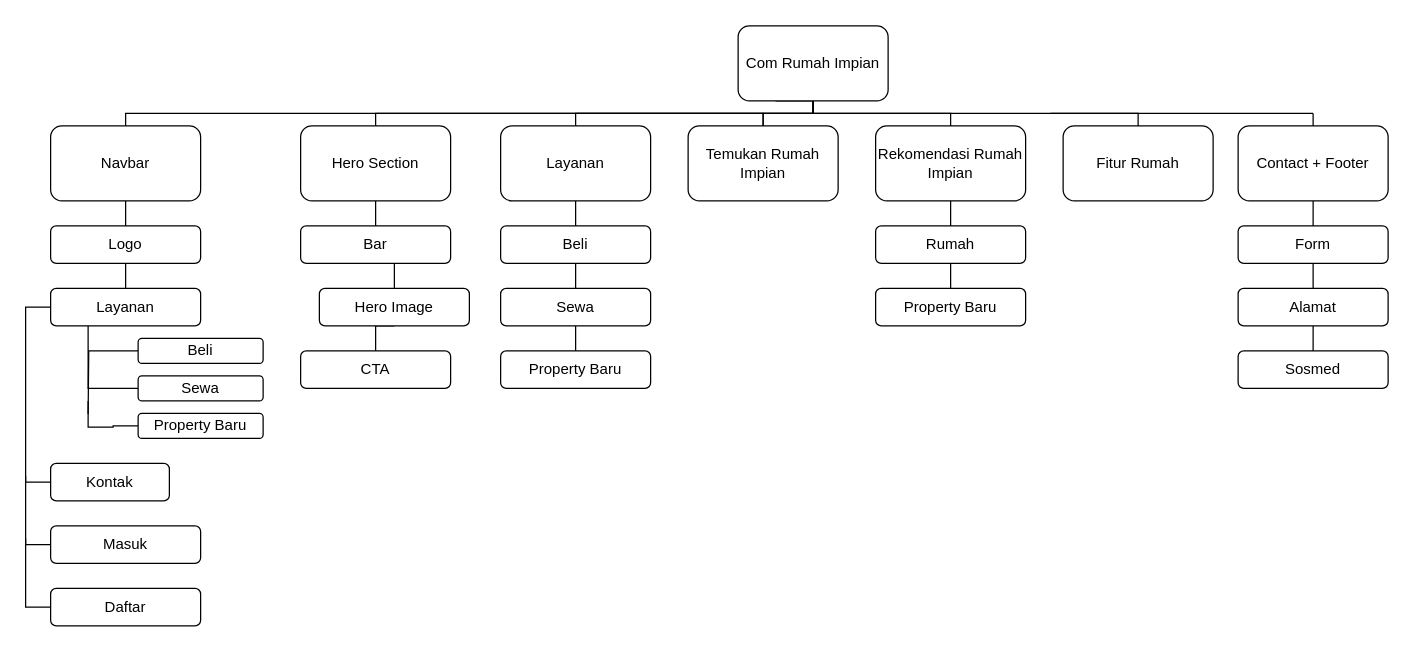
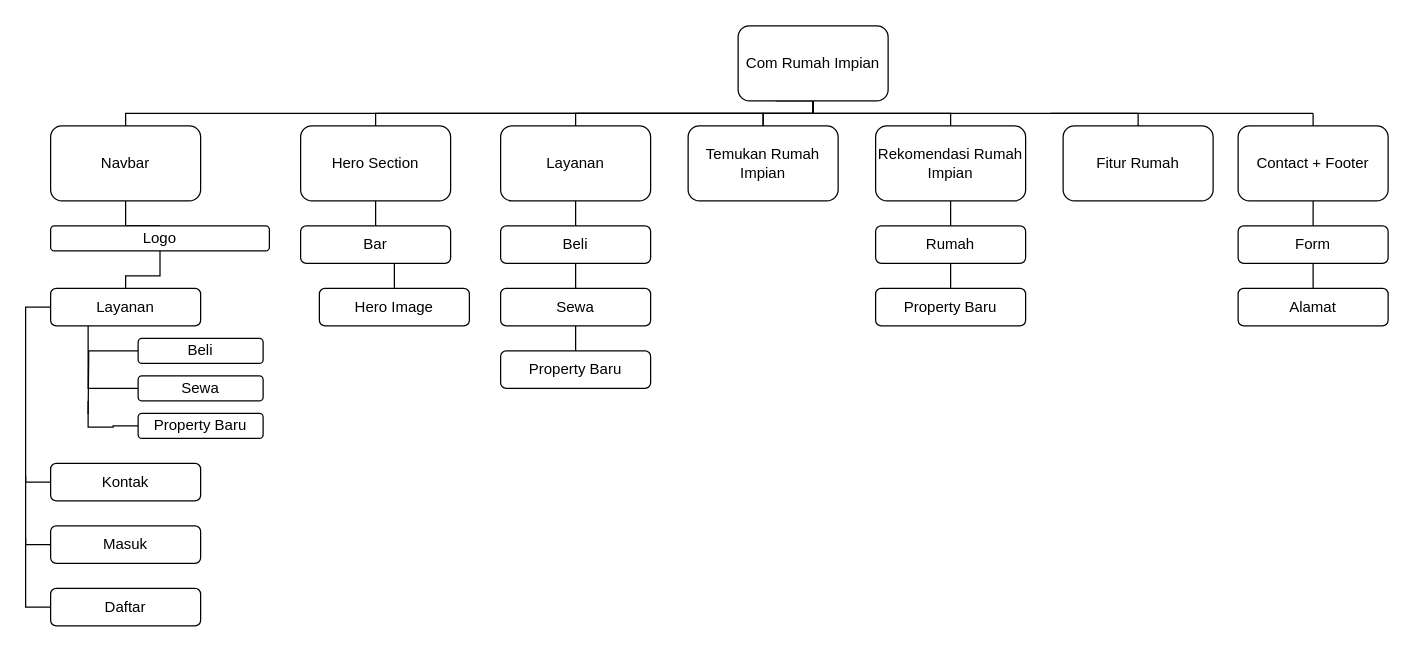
node "Logo": size 150x38 -> 219x25
edge "Hero Image" -- "CTA": removed
edge "Alamat" -- "Sosmed": removed
node "CTA": removed
node "Sosmed": removed
node "Kontak": size 119x38 -> 150x38
